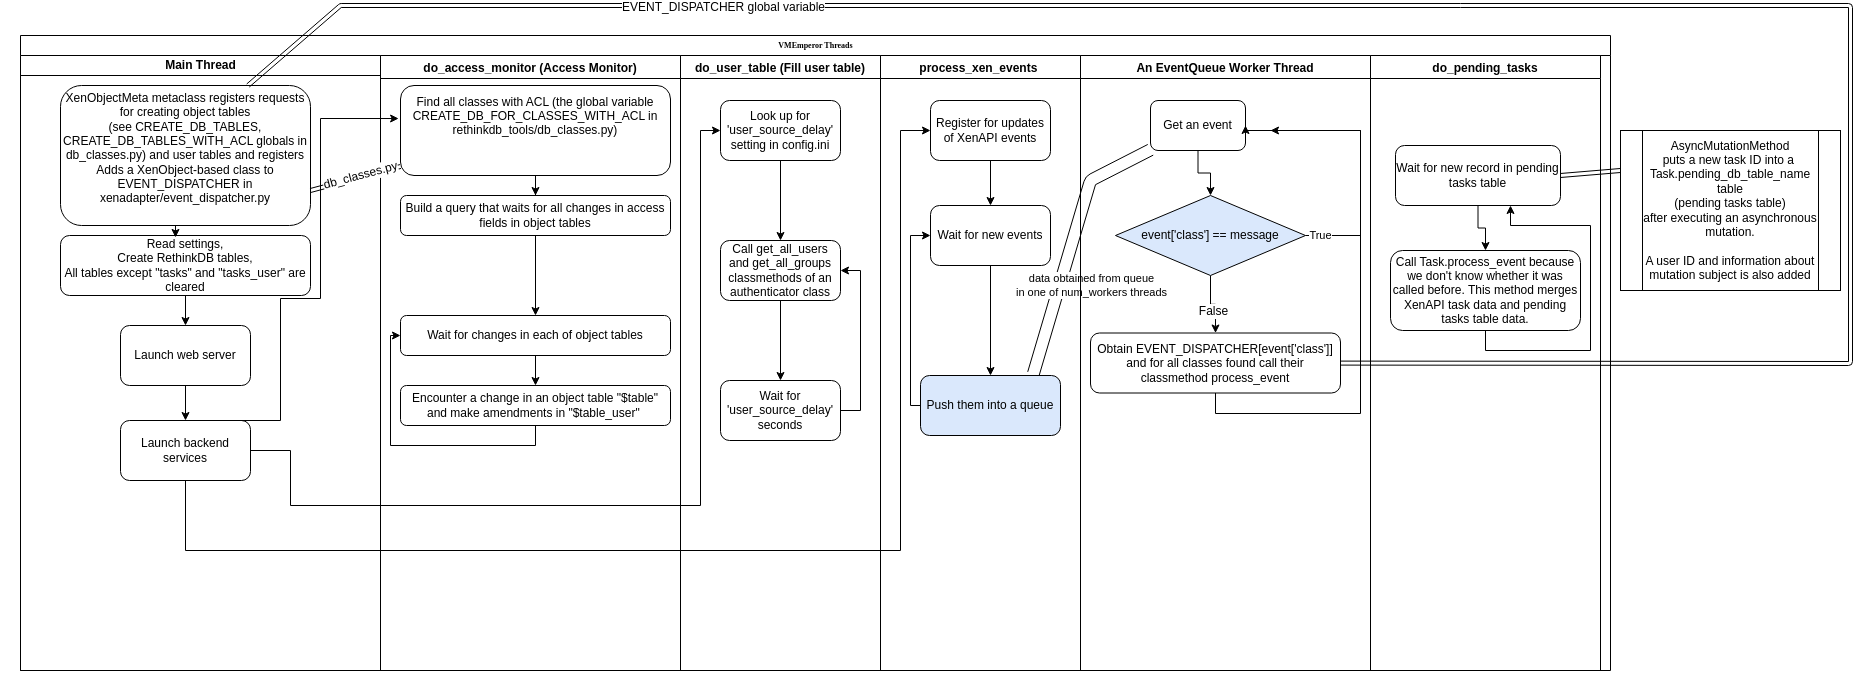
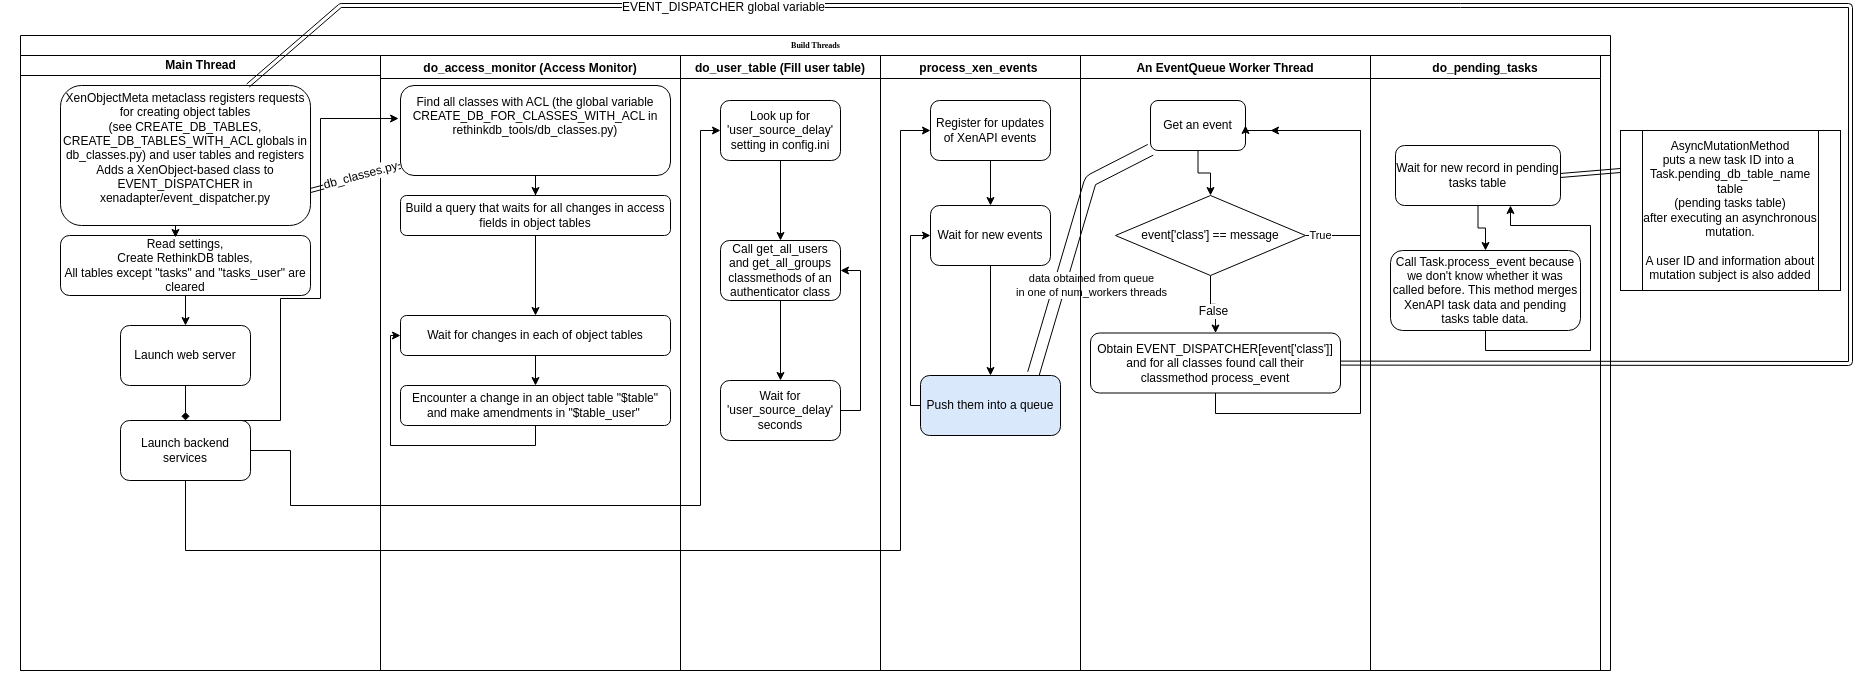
node "VMEmperor Threads": label "VMEmperor Threads" -> "Build Threads"
node "event['class'] == message": fillcolor #dae8fc -> #ffffff
edge "Launch web server" -> "Launch backend services": arrowhead classic -> diamond
